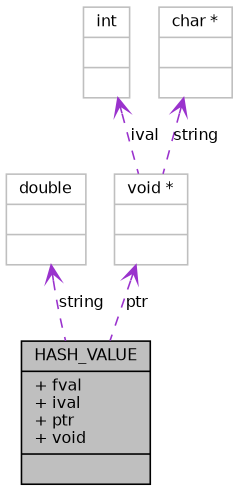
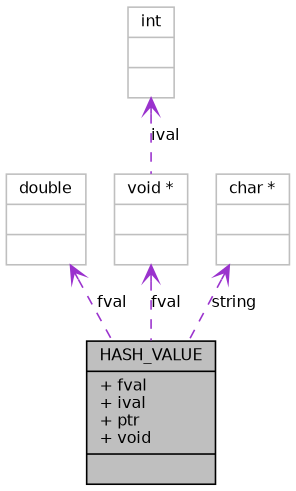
edge "void *" -> "char *": now "HASH_VALUE" -> "char *"
edge "HASH_VALUE" -> "double": label "string" -> "fval"
edge "HASH_VALUE" -> "void *": label "ptr" -> "fval"
